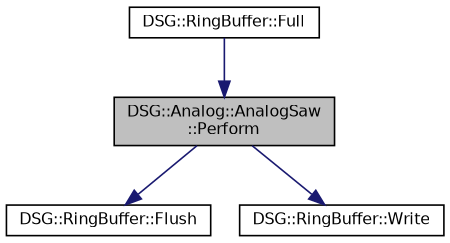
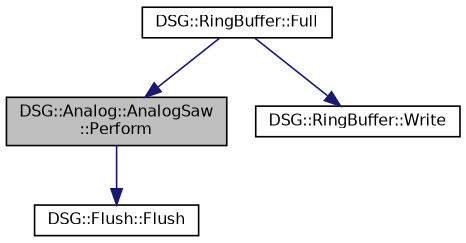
edge "DSG::Analog::AnalogSaw ::Perform" -> "DSG::RingBuffer::Write": now "DSG::RingBuffer::Full" -> "DSG::RingBuffer::Write"
node "DSG::RingBuffer::Flush": label "DSG::RingBuffer::Flush" -> "DSG::Flush::Flush"
